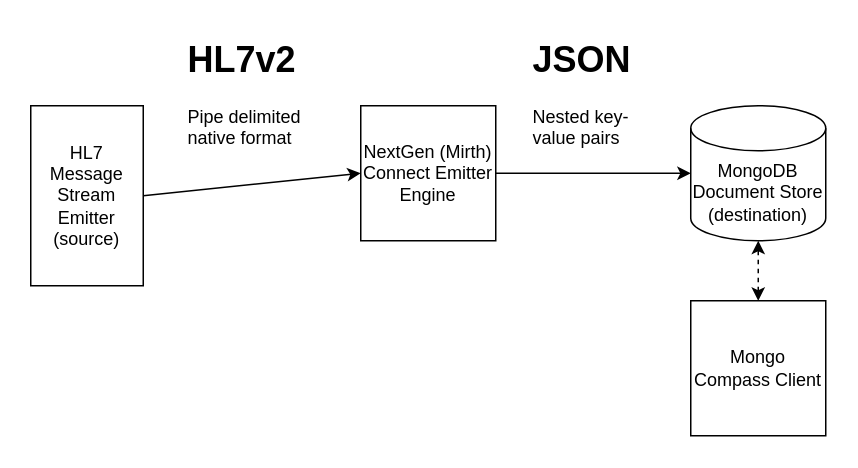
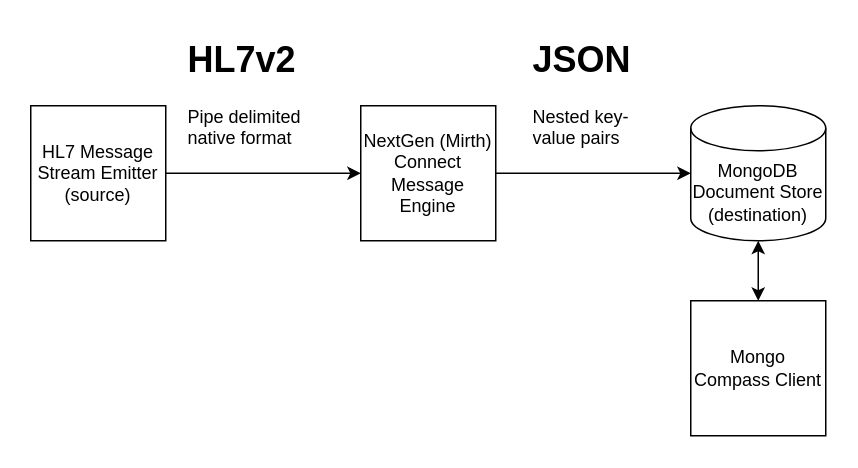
node "NextGen (Mirth) Connect Emitter Engine": label "NextGen (Mirth) Connect Emitter Engine" -> "NextGen (Mirth) Connect Message Engine"
node "HL7 Message Stream Emitter (source)": size 113x180 -> 135x135
edge "MongoDB Document Store (destination)" -- "Mongo Compass Client": style dashed -> solid
